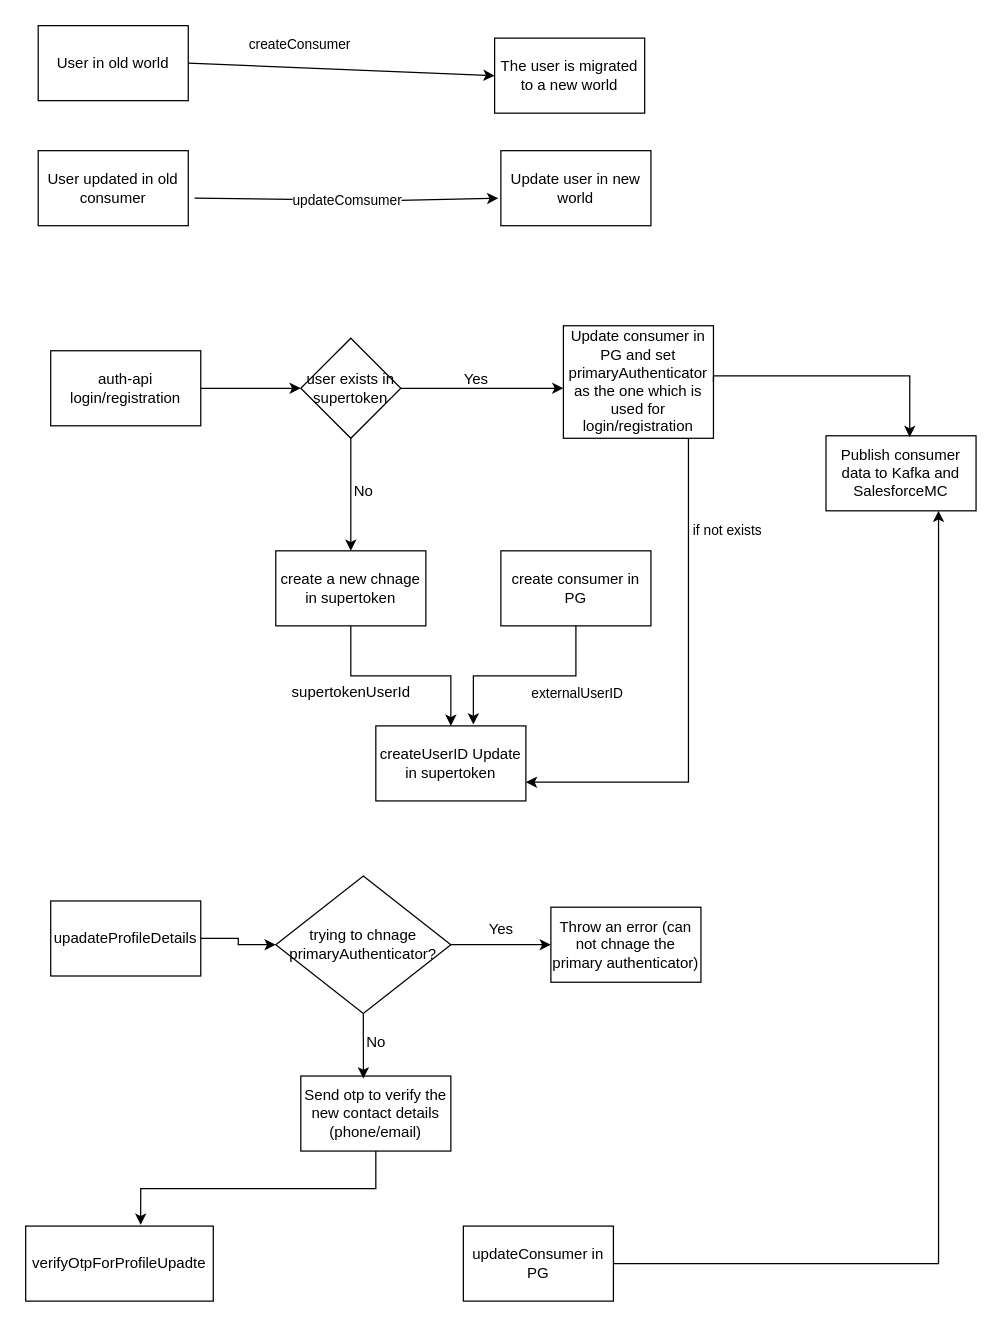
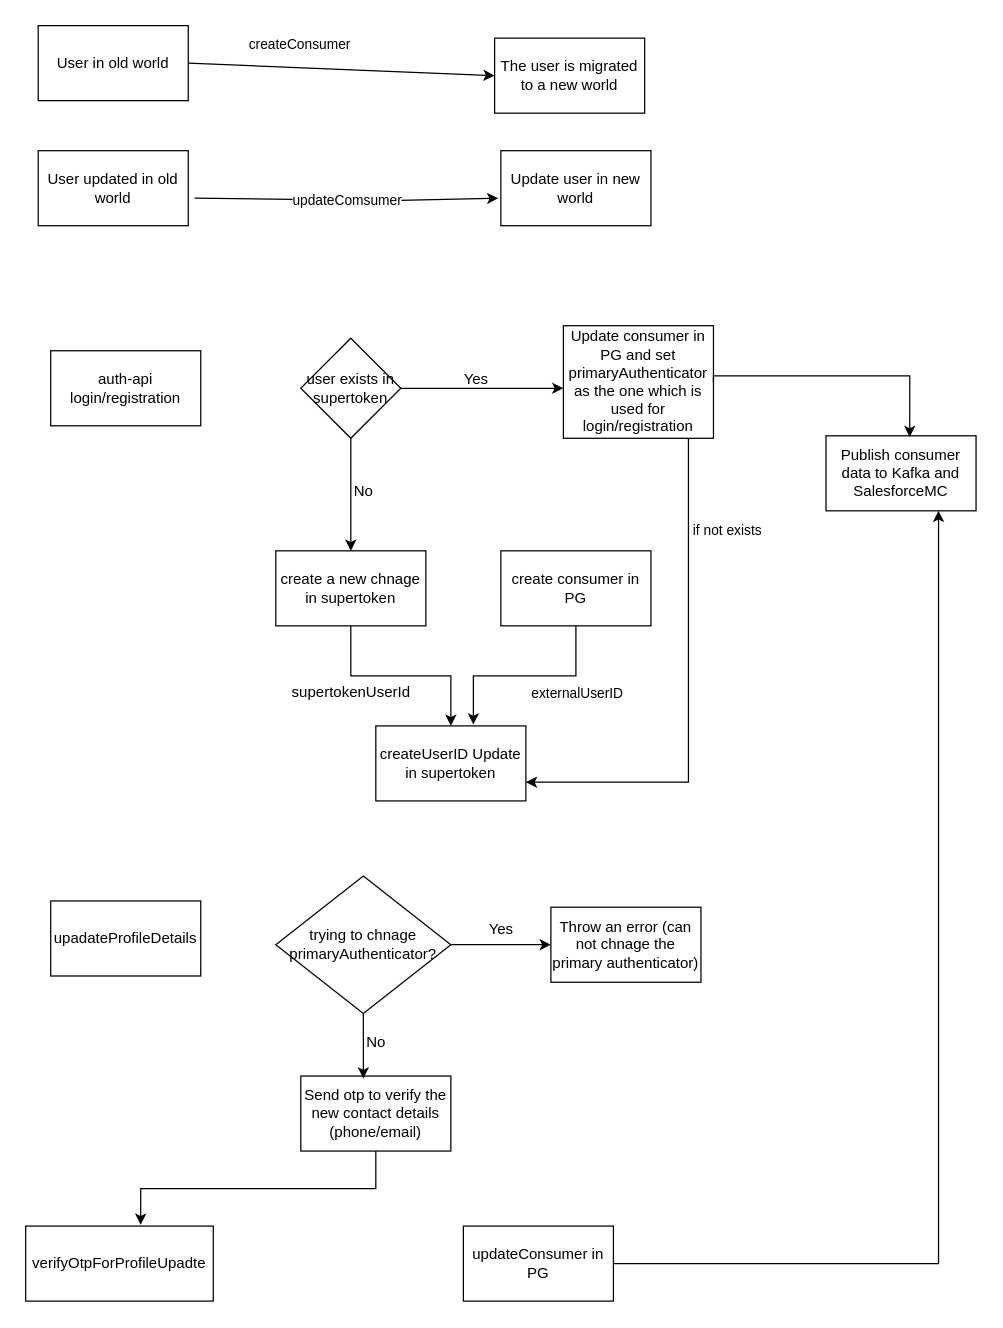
node "User updated in old consumer": label "User updated in old consumer" -> "User updated in old world"
edge "auth-api login/registration" -> "user exists in supertoken": removed
edge "upadateProfileDetails" -> "trying to chnage primaryAuthenticator?": removed
